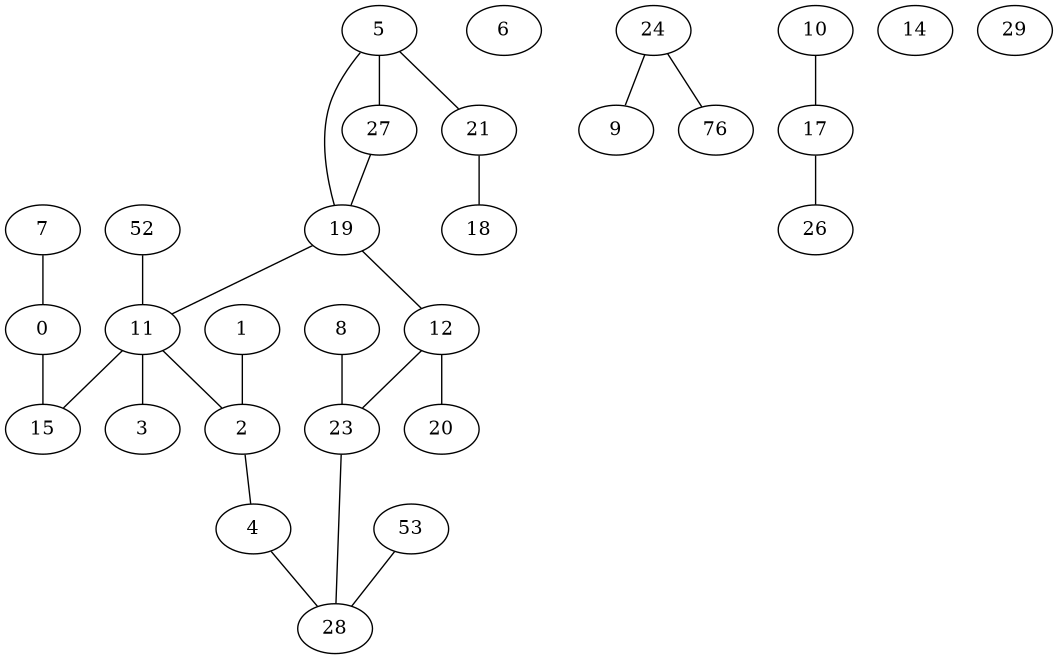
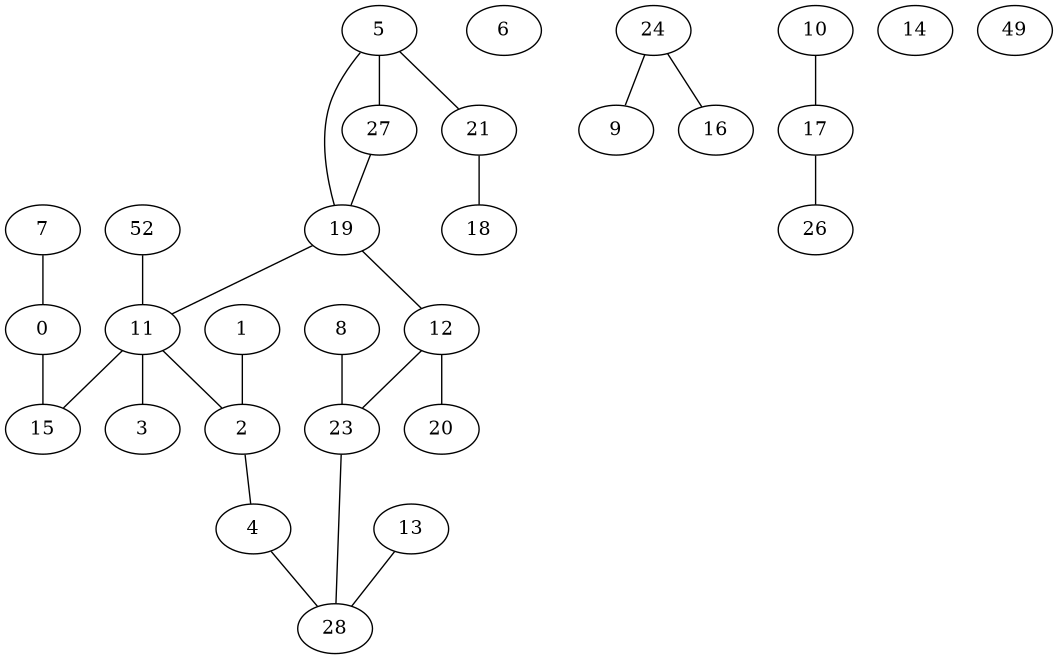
node "29": label "29" -> "49"
node "76": label "76" -> "16"
node "53": label "53" -> "13"
